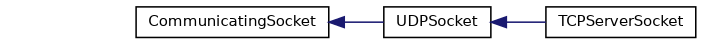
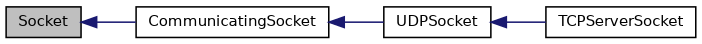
node "Socket": added
